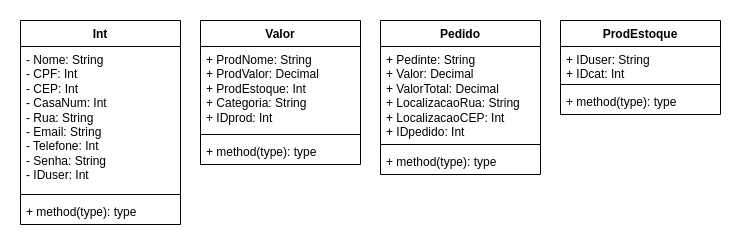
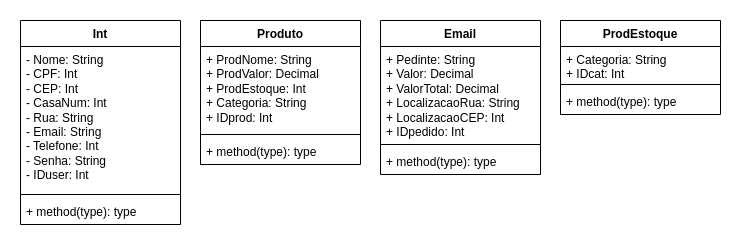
node "Valor": label "Valor" -> "Produto"
node "Pedido": label "Pedido" -> "Email"
node "+ IDuser: String + IDcat: Int": label "+ IDuser: String + IDcat: Int" -> "+ Categoria: String + IDcat: Int"
